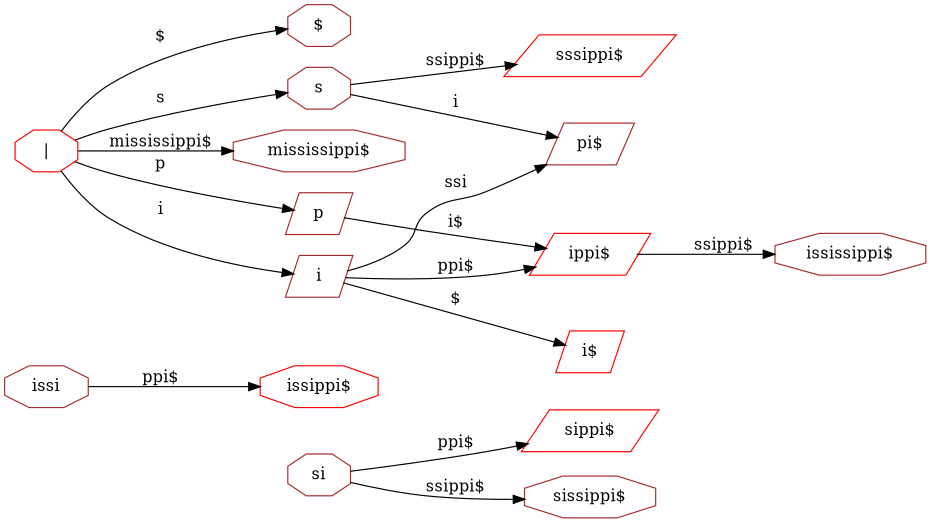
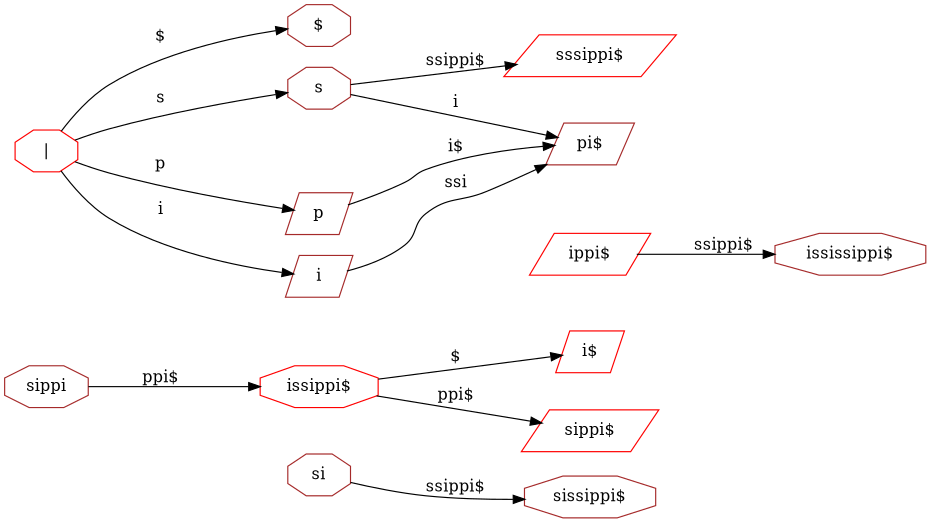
node "mississippi$": removed
edge "p" -> "ippi$": now "p" -> "pi$"
edge "i" -> "ippi$": removed, label "ppi$"
edge "i" -> "i$": now "issippi$" -> "i$"
node "issi": label "issi" -> "sippi"
edge "si" -> "sippi$": now "issippi$" -> "sippi$"
